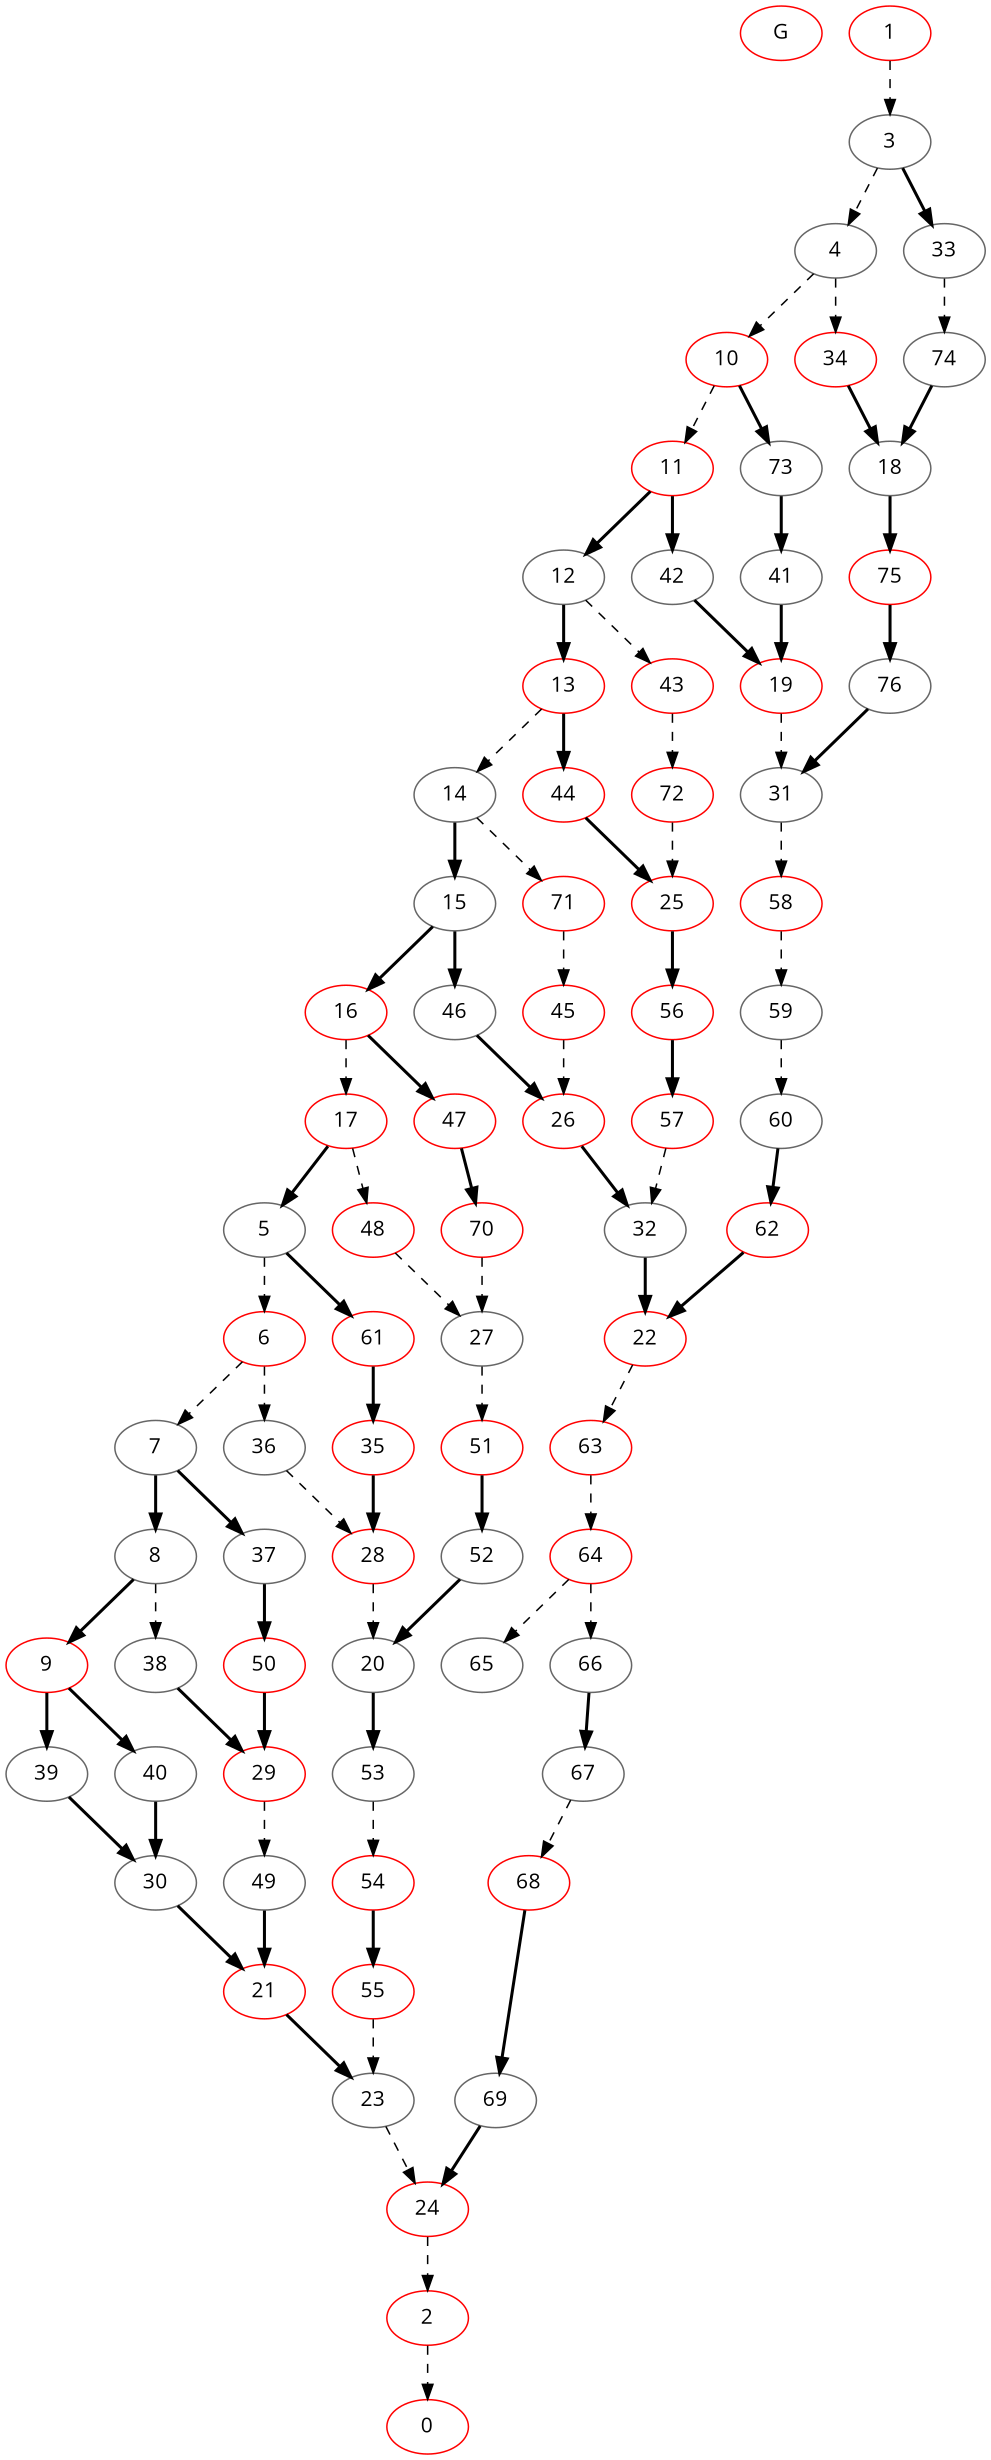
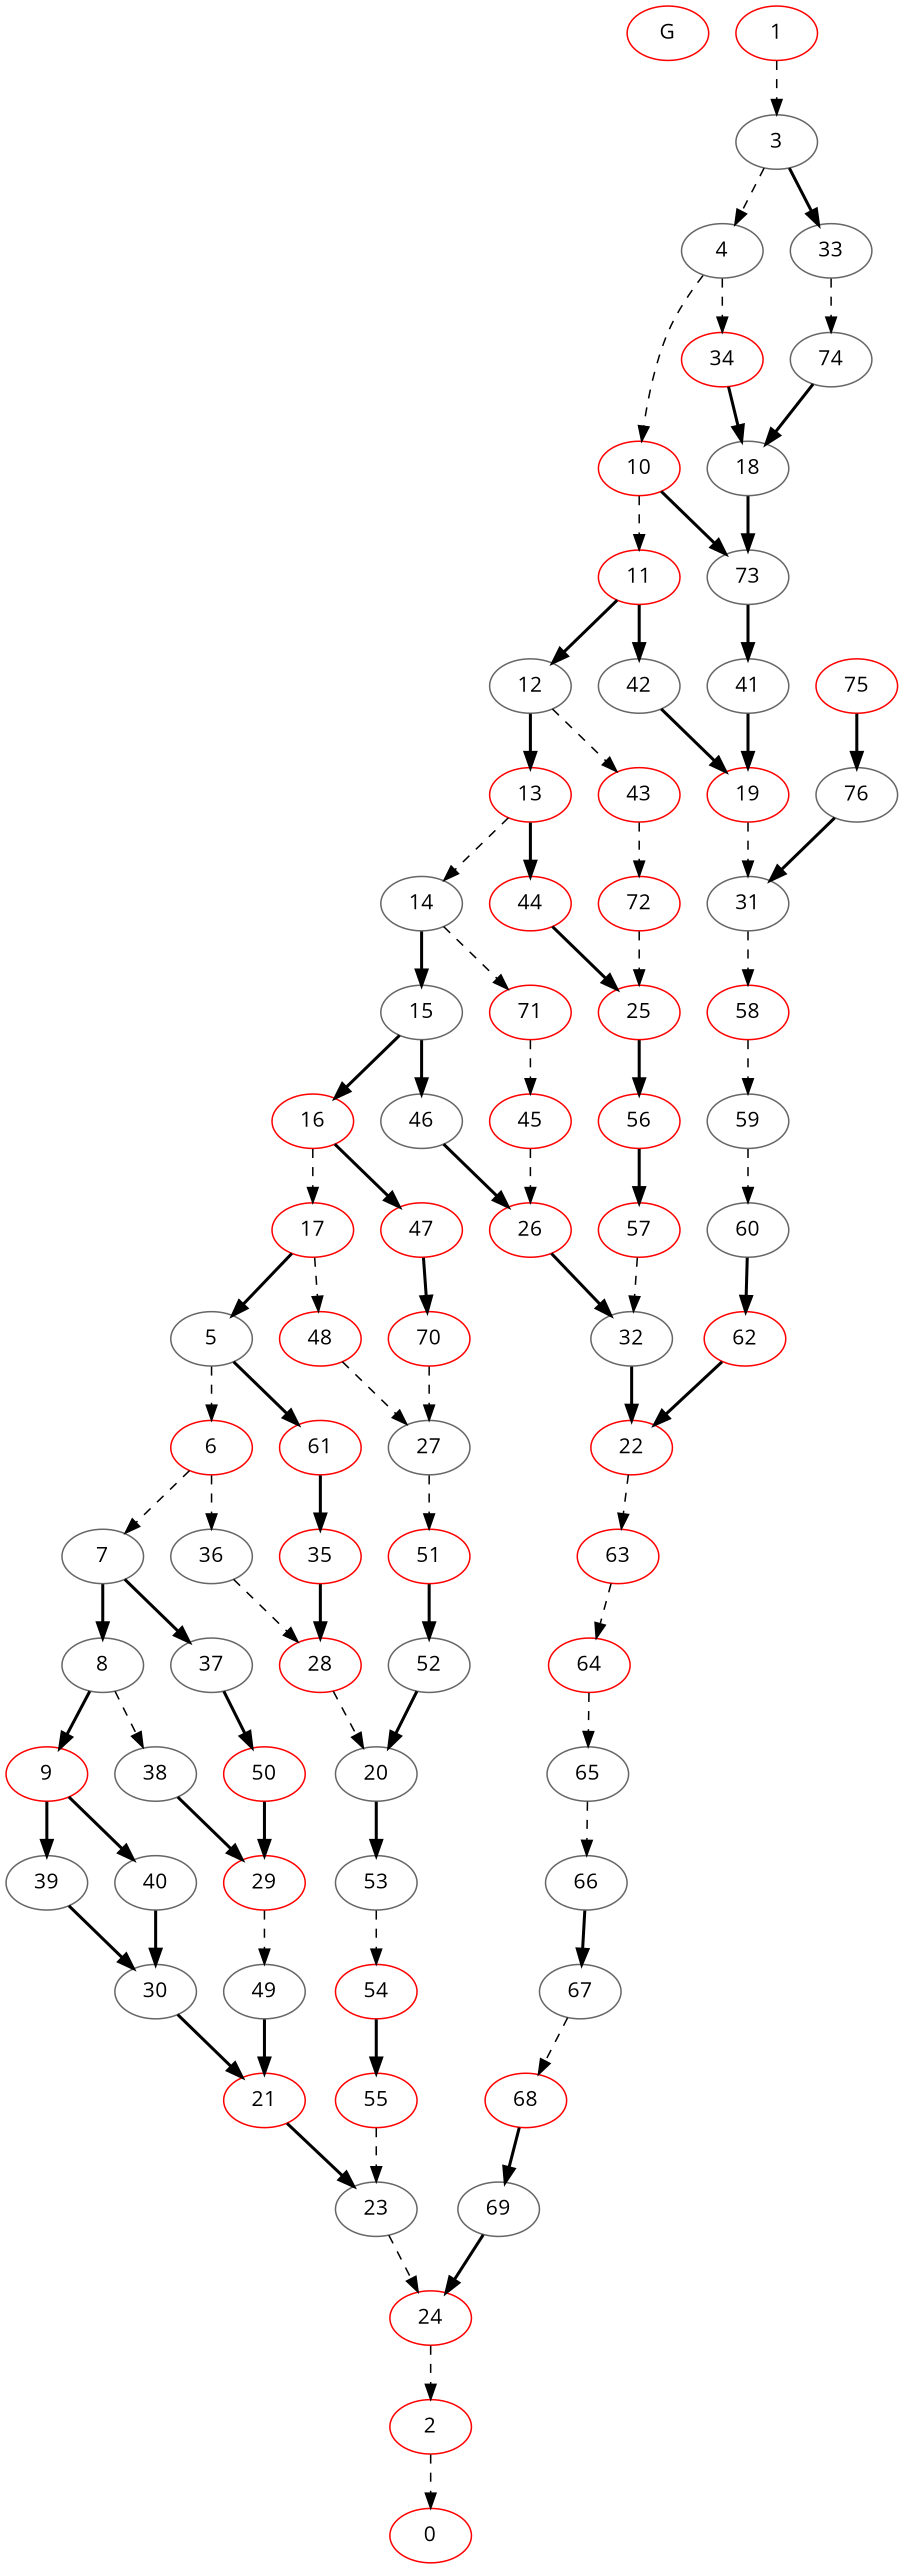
edge "18" -> "75": now "18" -> "73"
edge "64" -> "66": now "65" -> "66"
